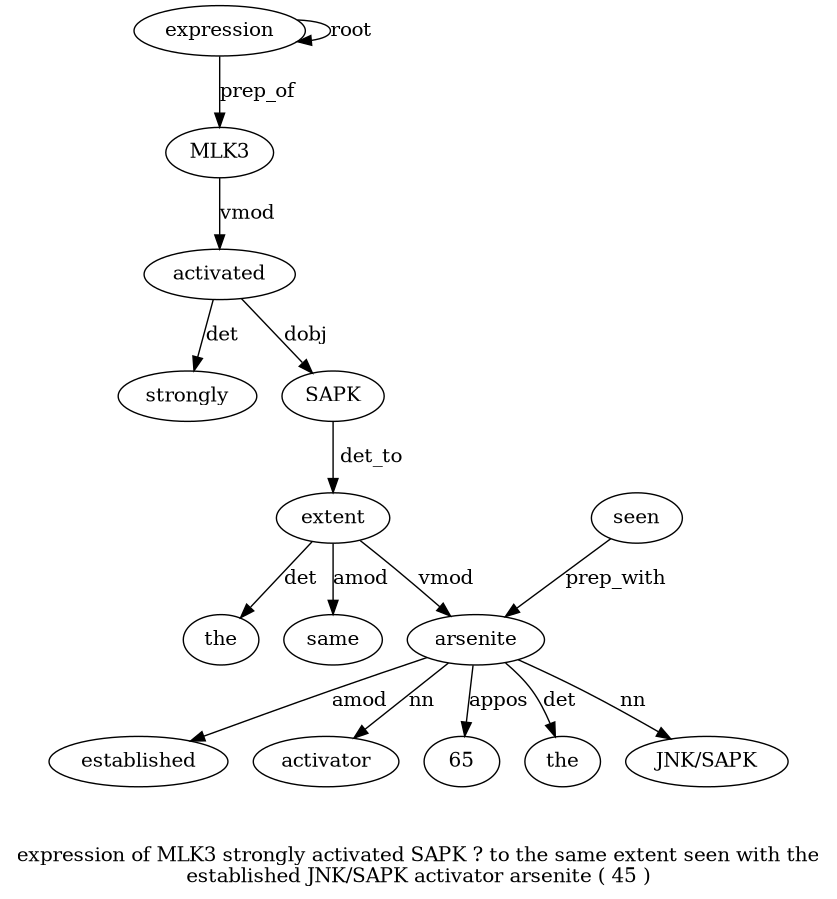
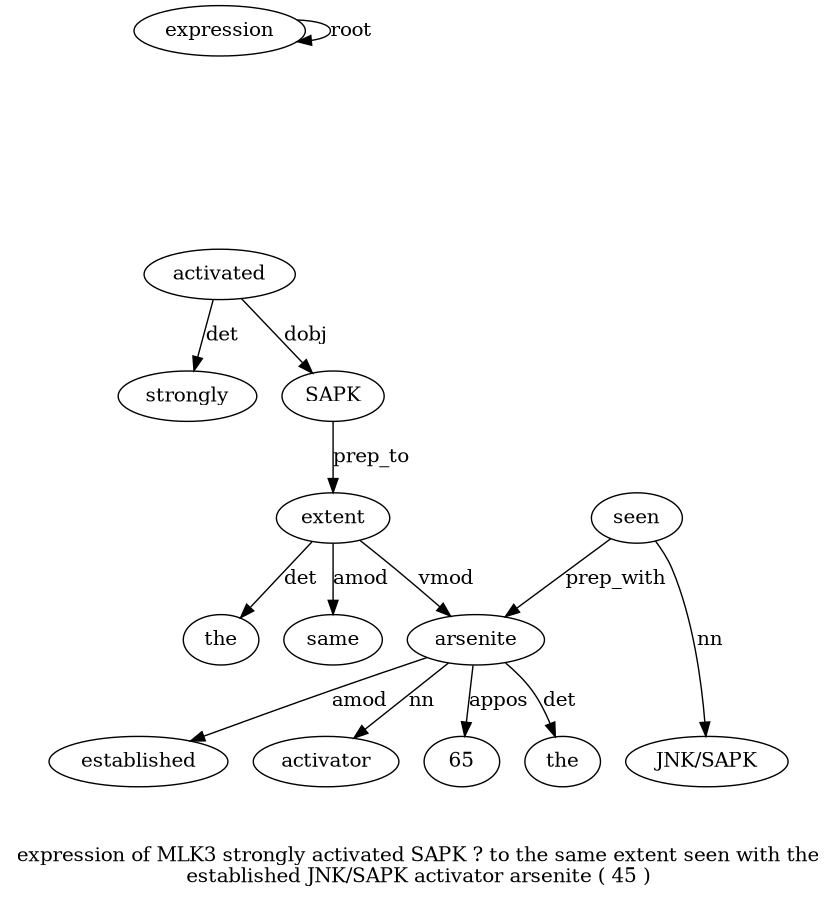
node "MLK3": removed
edge "SAPK" -> "extent": label "det_to" -> "prep_to"
edge "arsenite" -> "JNK/SAPK": now "seen" -> "JNK/SAPK"
